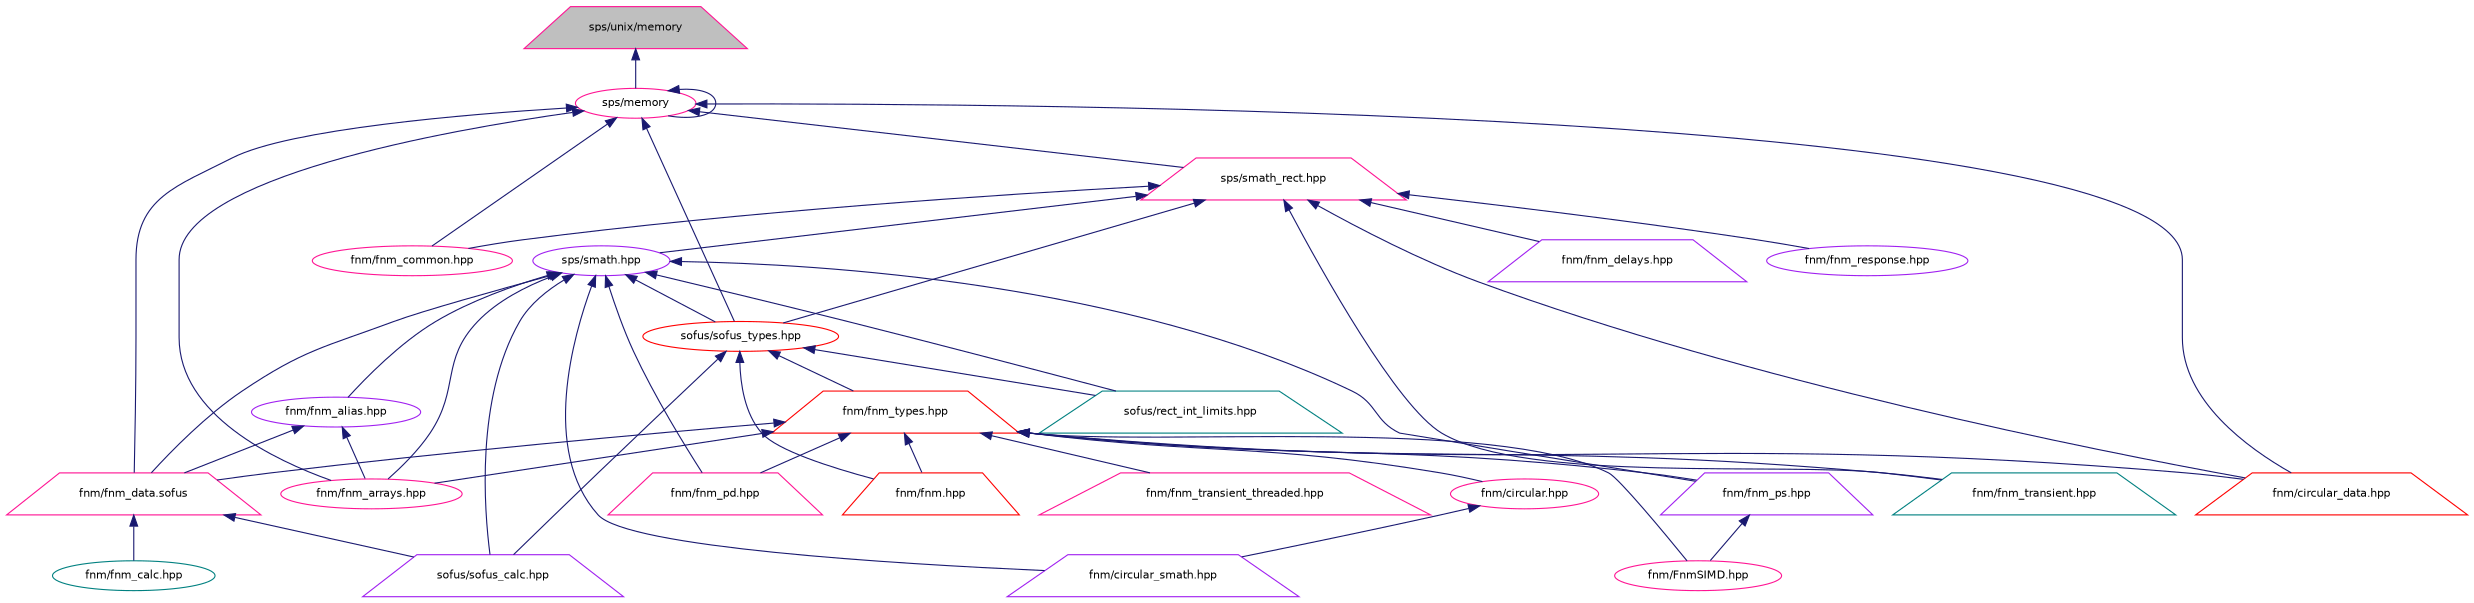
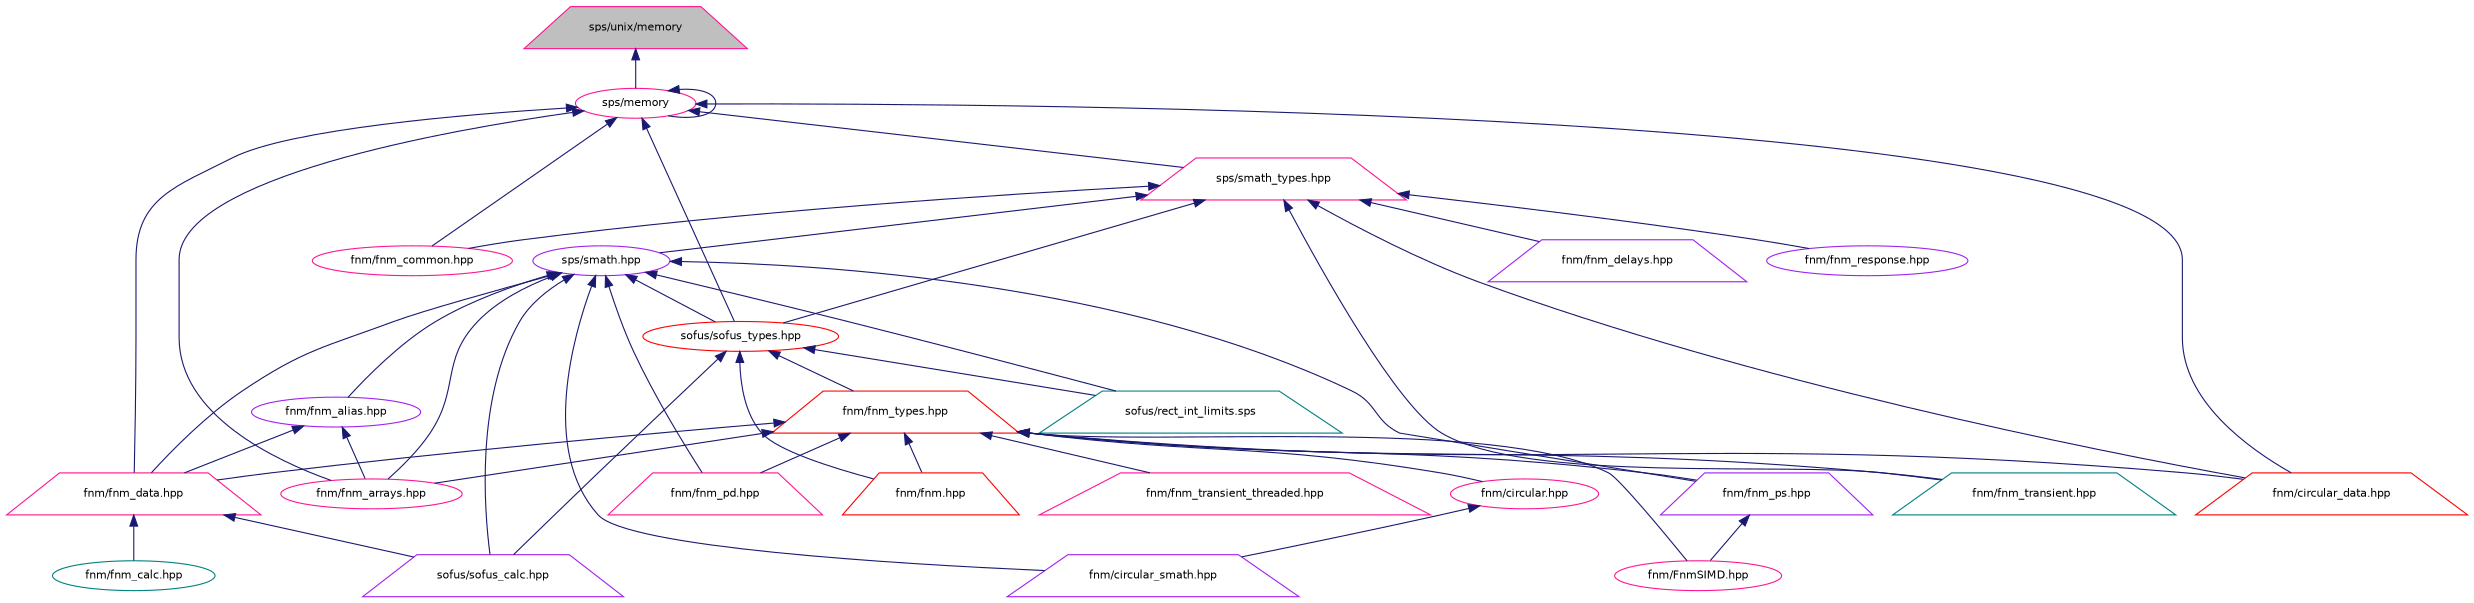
node "sps/smath_rect.hpp": label "sps/smath_rect.hpp" -> "sps/smath_types.hpp"
node "sofus/rect_int_limits.hpp": label "sofus/rect_int_limits.hpp" -> "sofus/rect_int_limits.sps"
node "fnm/fnm_data.sofus": label "fnm/fnm_data.sofus" -> "fnm/fnm_data.hpp"
